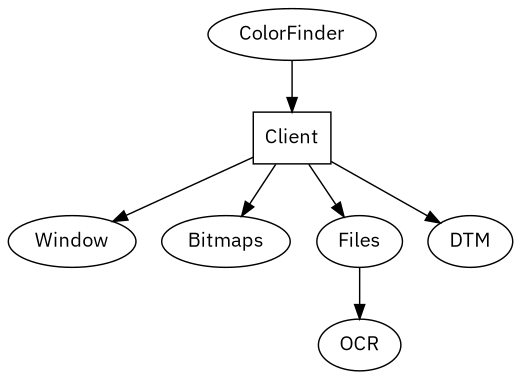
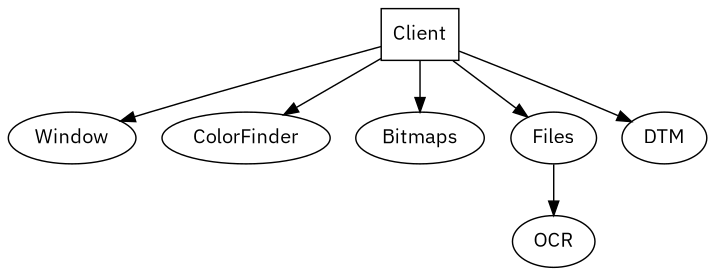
edge "ColorFinder" -> "Client": reversed
